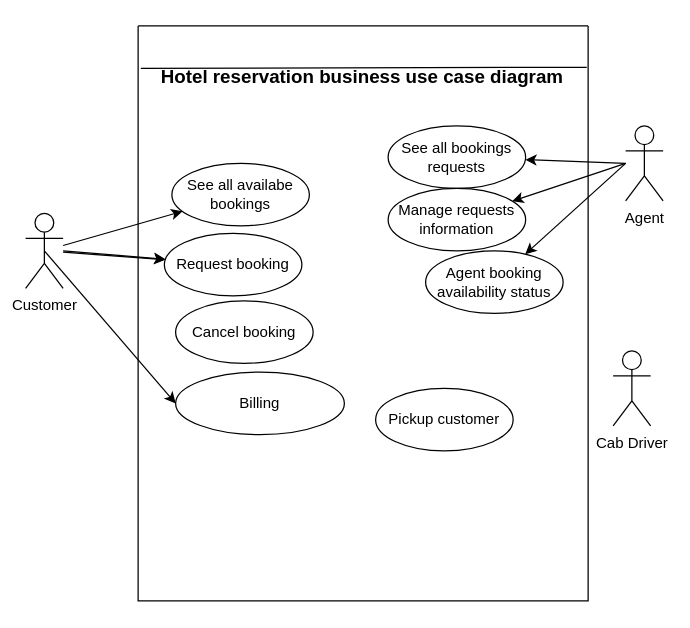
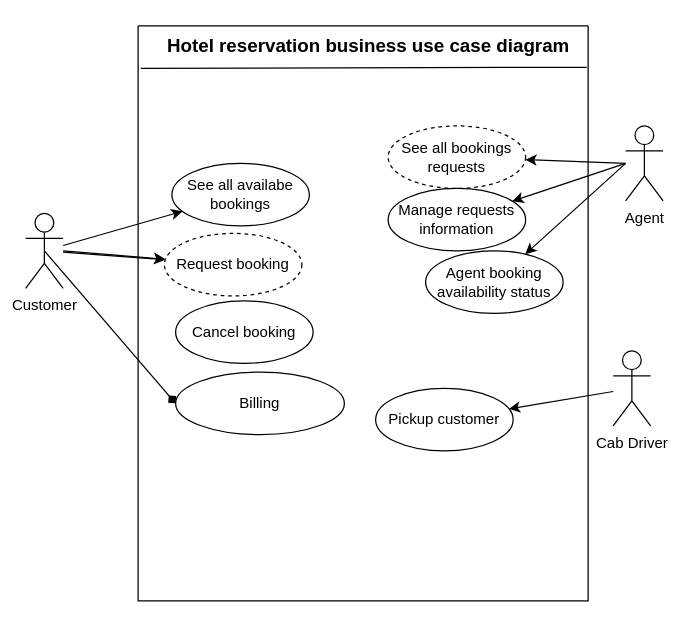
node "Hotel reservation business use case diagram": moved (362, 76) -> (368, 44)
node "See all bookings requests": style solid -> dashed
node "Request booking": style solid -> dashed
edge "Customer" -> "Billing": arrowhead classic -> diamond
edge "Cab Driver" -> "Pickup customer": added
